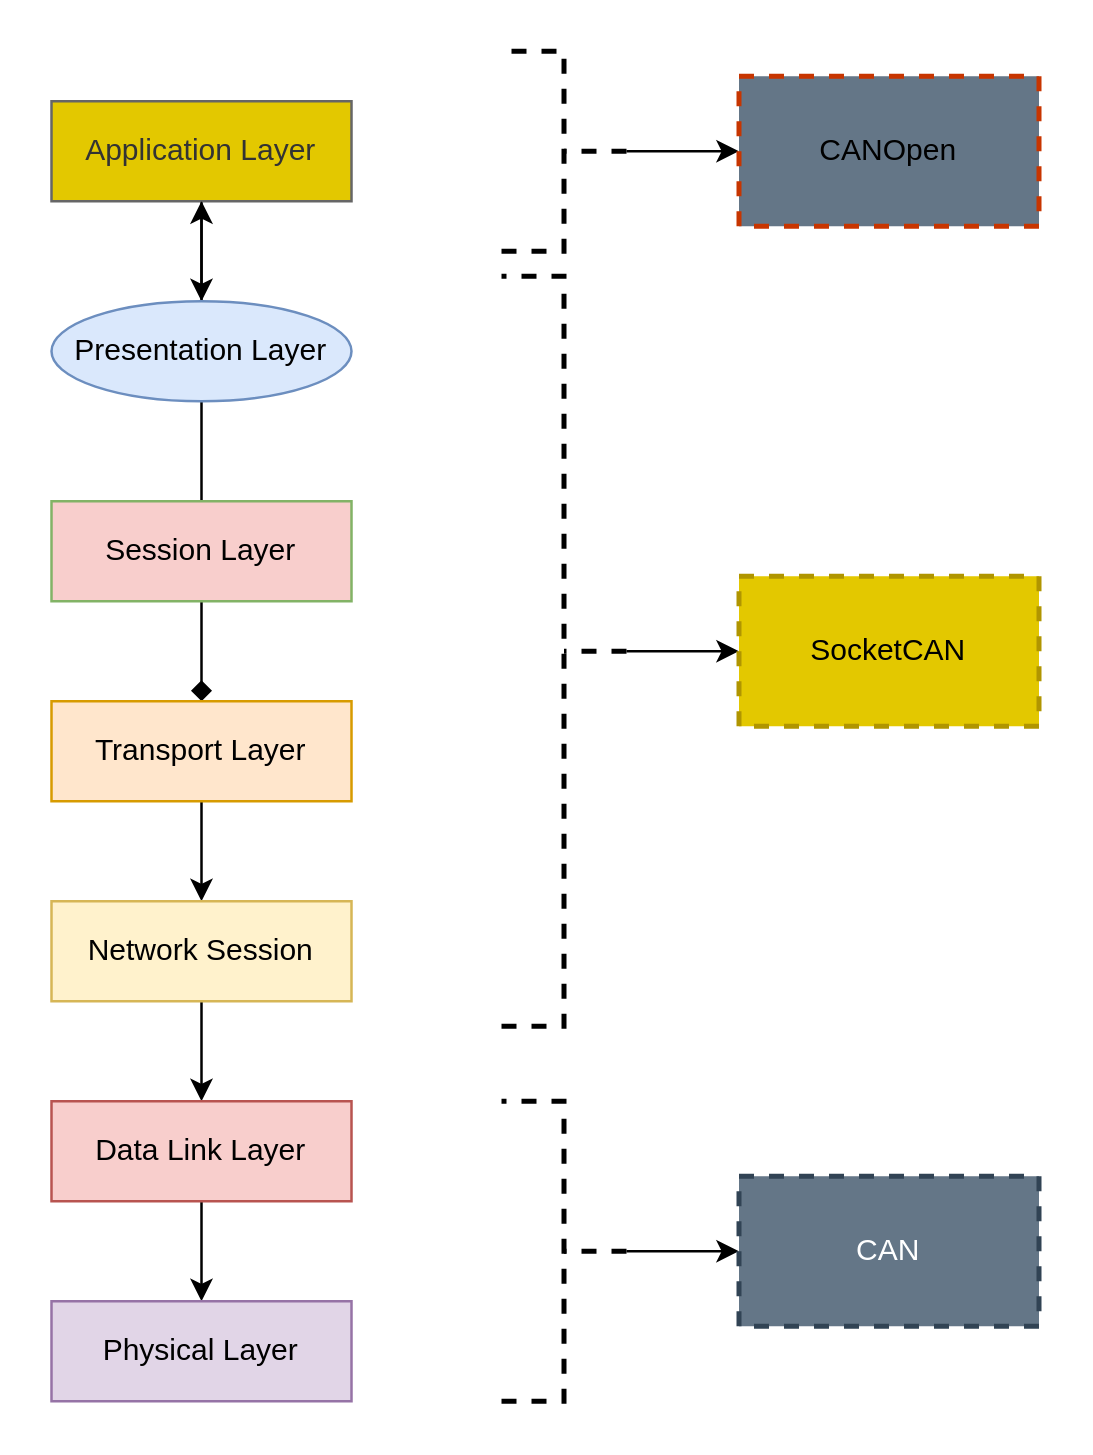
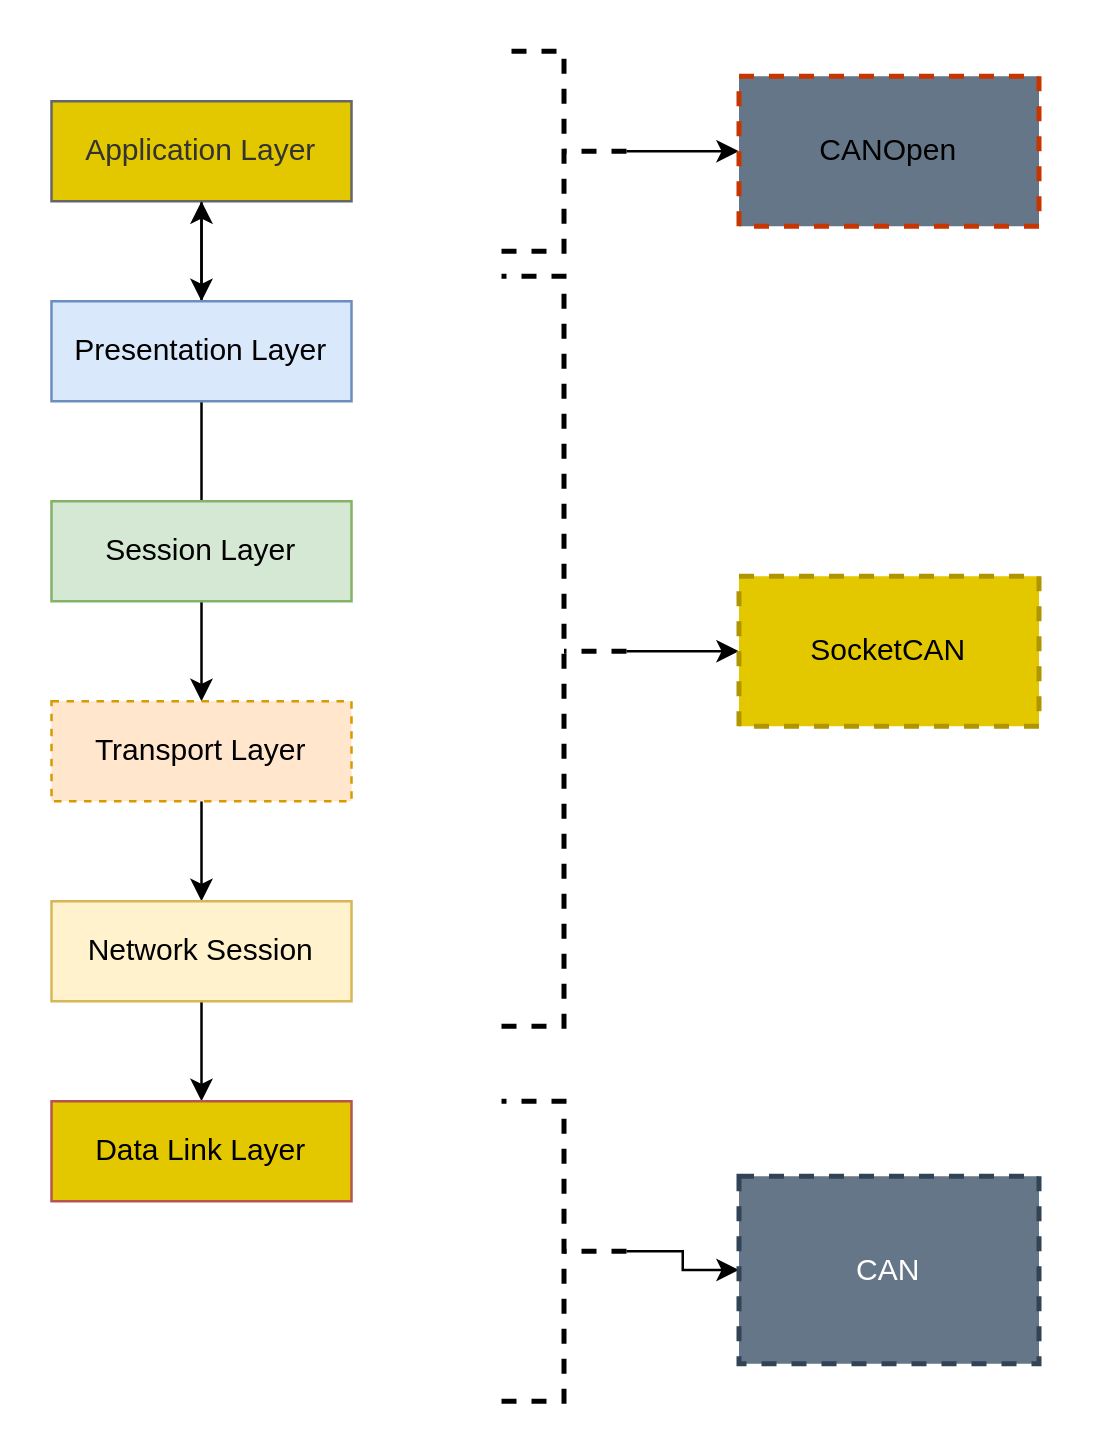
node "Presentation Layer": shape ellipse -> rectangle
node "Session Layer": fillcolor #f8cecc -> #d5e8d4
edge "Session Layer" -> "Transport Layer": arrowhead diamond -> classic
node "Transport Layer": style solid -> dashed
node "Data Link Layer": fillcolor #f8cecc -> #e3c800
edge "Data Link Layer" -> "Physical Layer": removed
node "CAN": size 300x150 -> 300x188
node "Physical Layer": removed
